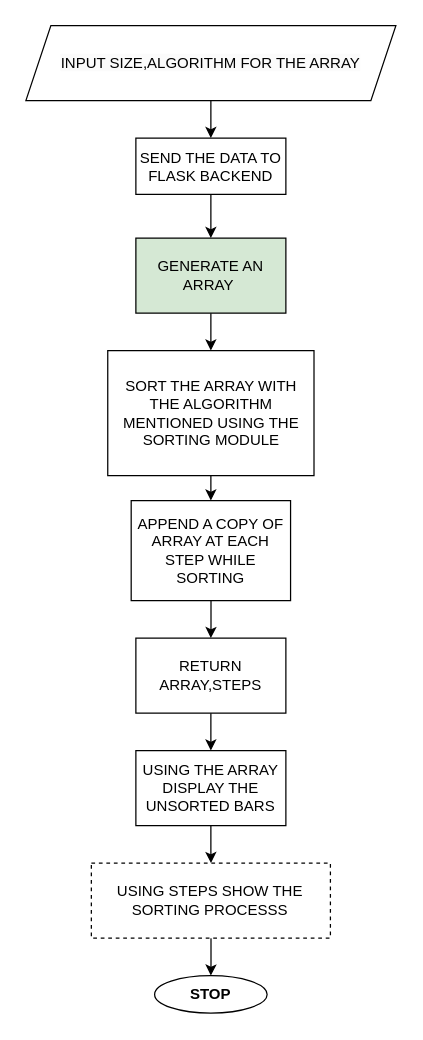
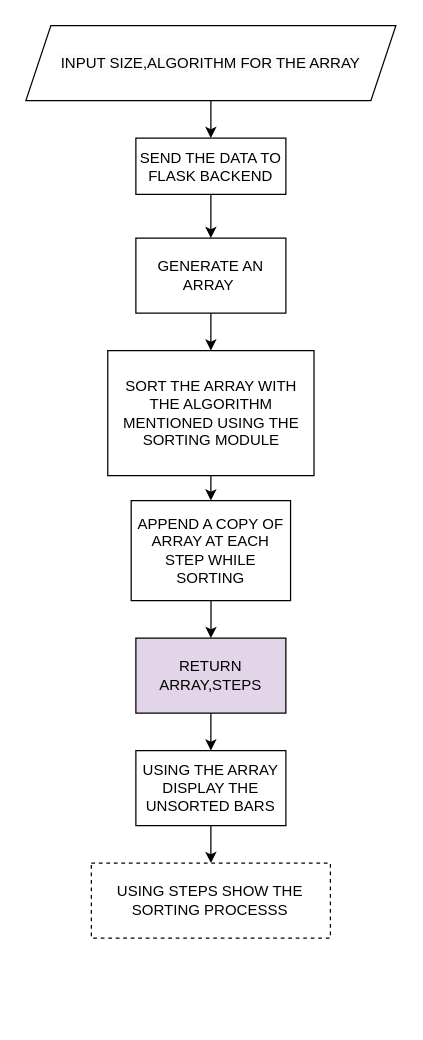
node "GENERATE AN ARRAY": fillcolor #d5e8d4 -> #ffffff
node "RETURN ARRAY,STEPS": fillcolor #ffffff -> #e1d5e7
edge "USING STEPS SHOW THE SORTING PROCESSS" -> "STOP": removed
node "STOP": removed
